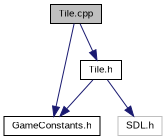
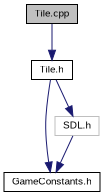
edge "Tile.cpp" -> "GameConstants.h": now "SDL.h" -> "GameConstants.h"
